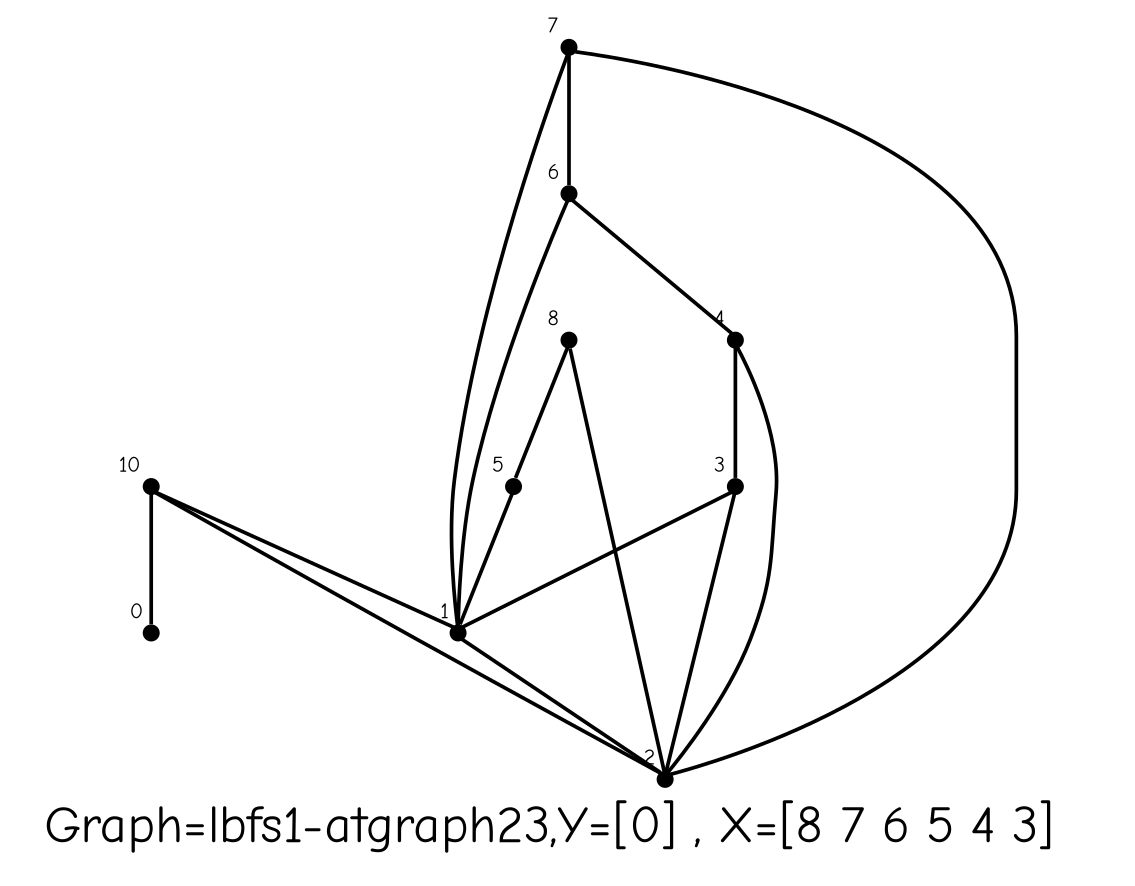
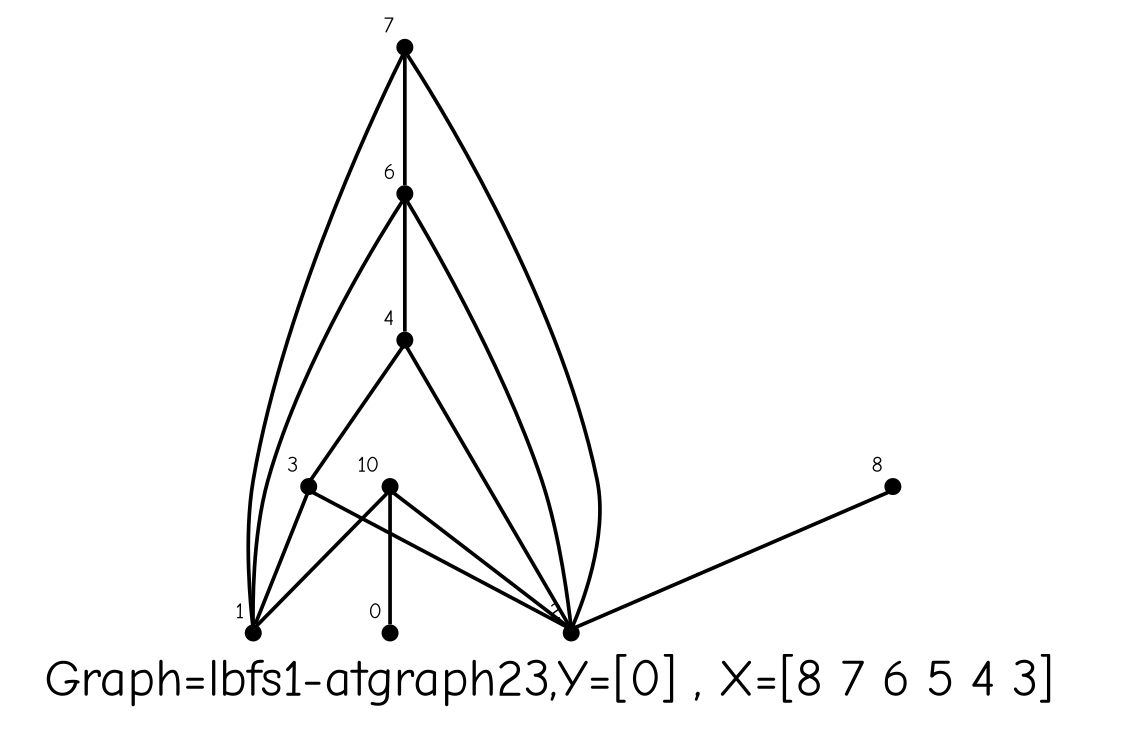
node "5": removed
edge "1" -- "2": now "6" -- "2"
